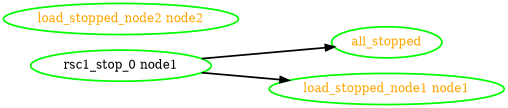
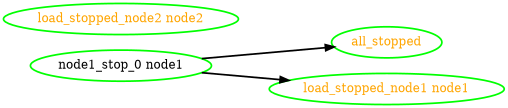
node "rsc1_stop_0 node1": label "rsc1_stop_0 node1" -> "node1_stop_0 node1"
